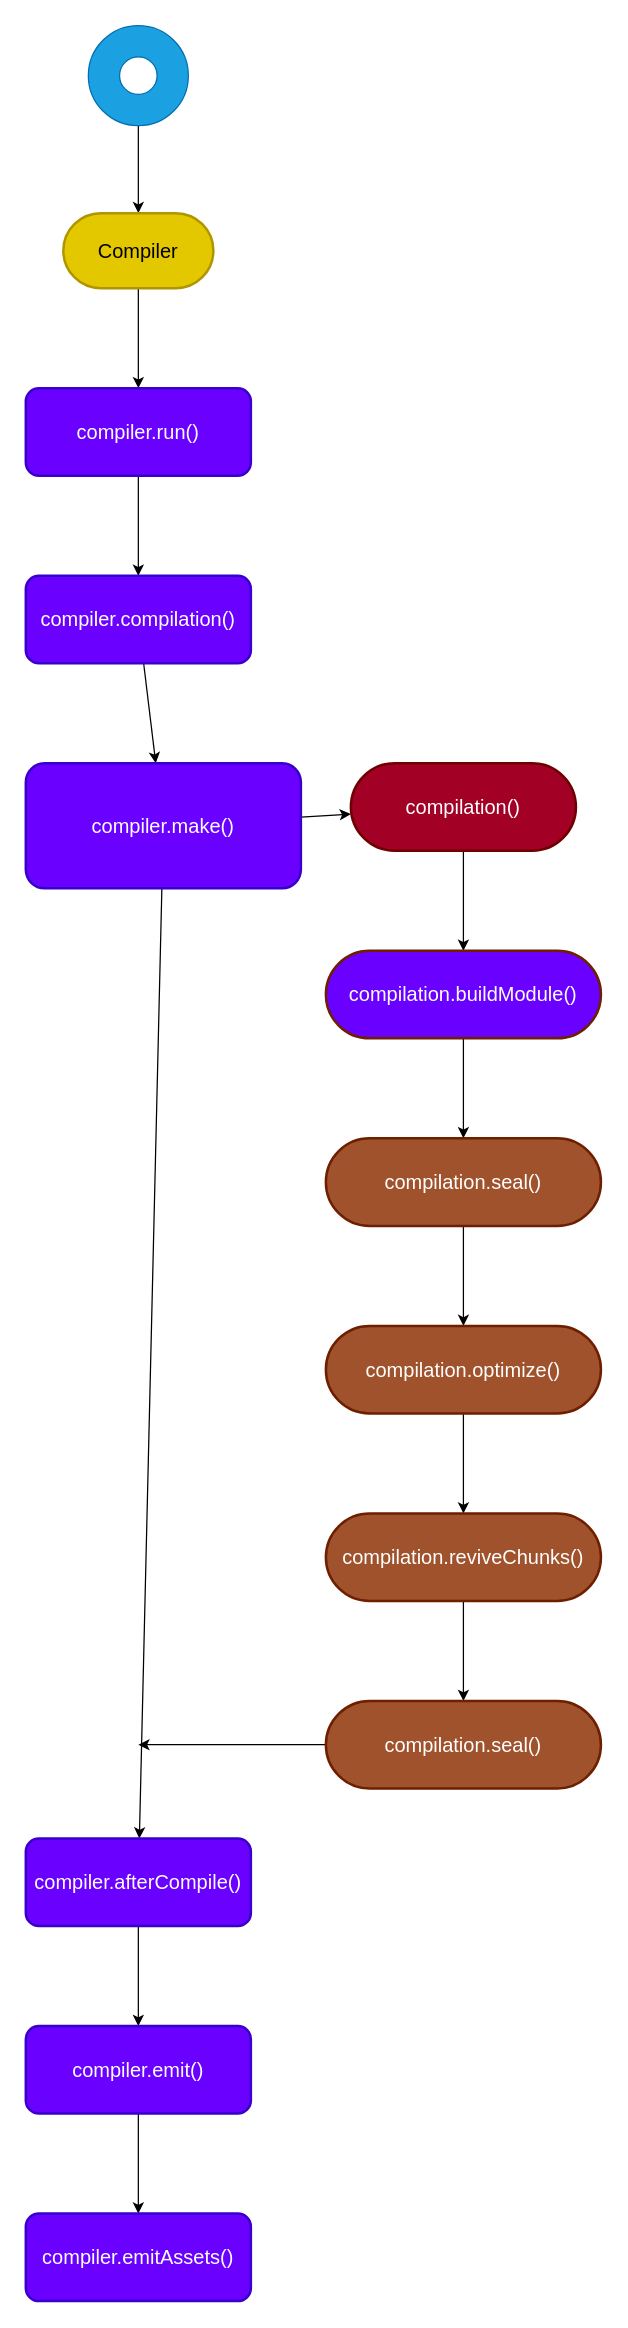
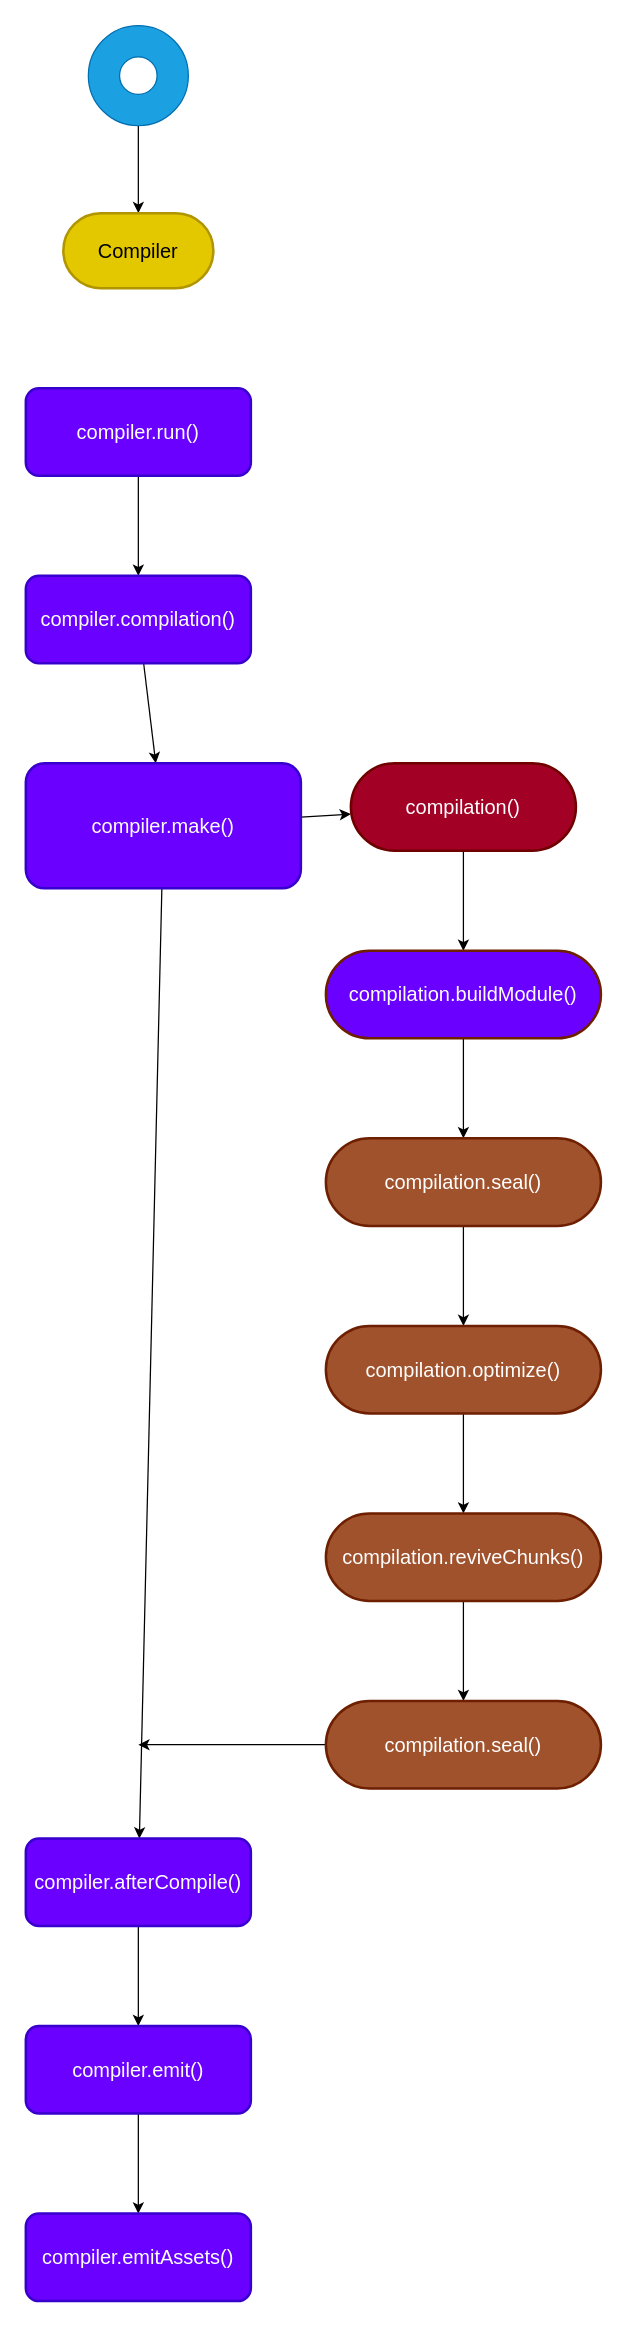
edge "Compiler" -> "compiler.run()": removed
